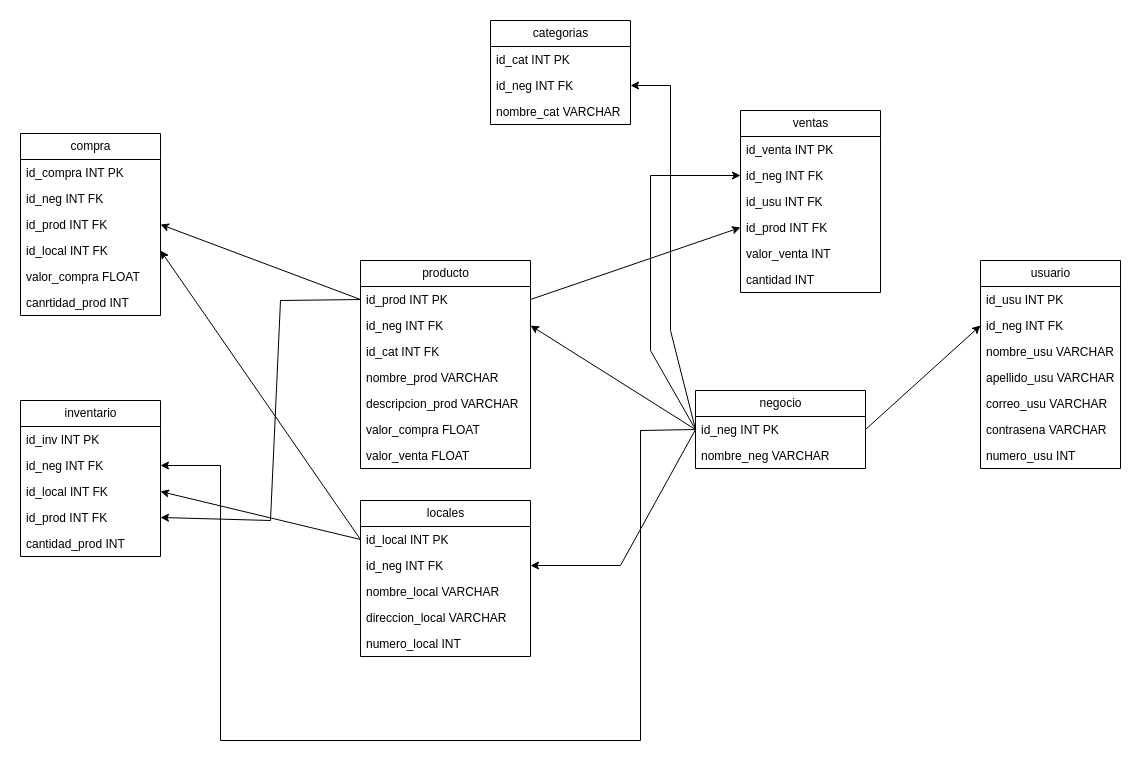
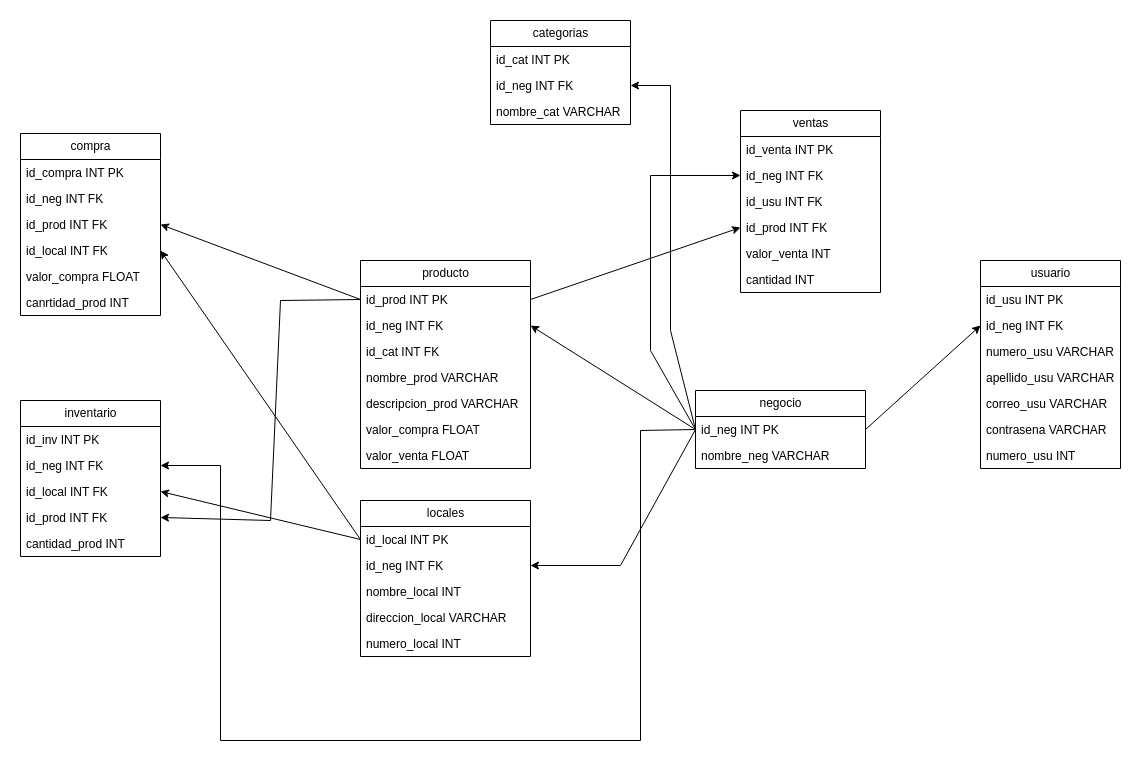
node "nombre_usu VARCHAR": label "nombre_usu VARCHAR" -> "numero_usu VARCHAR"
node "nombre_local VARCHAR": label "nombre_local VARCHAR" -> "nombre_local INT"
